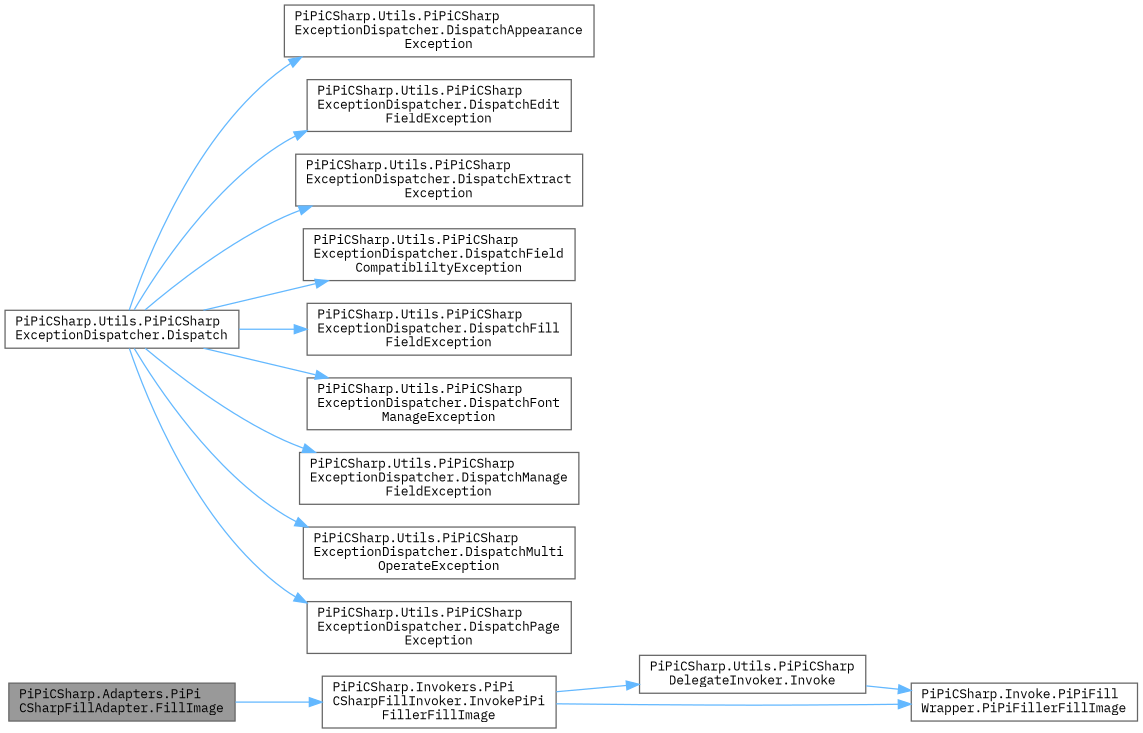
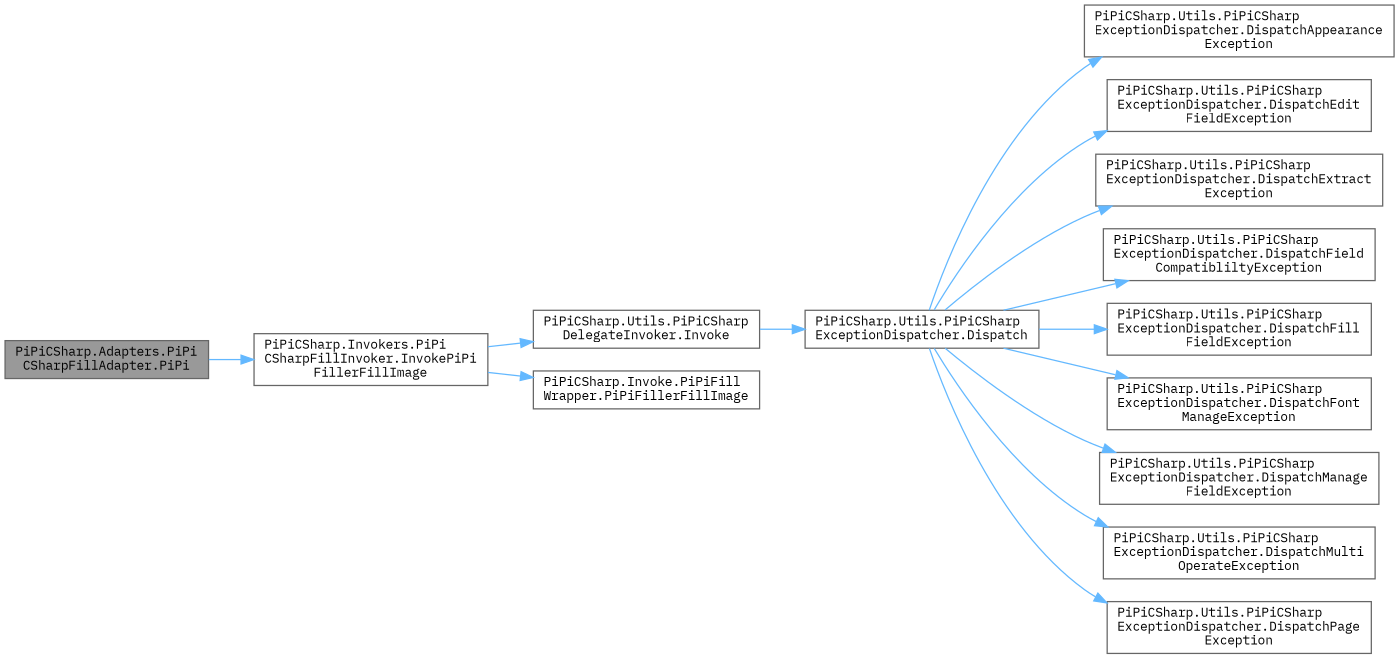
edge "PiPiCSharp.Utils.PiPiCSharp DelegateInvoker.Invoke" -> "PiPiCSharp.Invoke.PiPiFill Wrapper.PiPiFillerFillImage": now "PiPiCSharp.Utils.PiPiCSharp DelegateInvoker.Invoke" -> "PiPiCSharp.Utils.PiPiCSharp ExceptionDispatcher.Dispatch"
node "PiPiCSharp.Adapters.PiPi CSharpFillAdapter.FillImage": label "PiPiCSharp.Adapters.PiPi CSharpFillAdapter.FillImage" -> "PiPiCSharp.Adapters.PiPi CSharpFillAdapter.PiPi"
